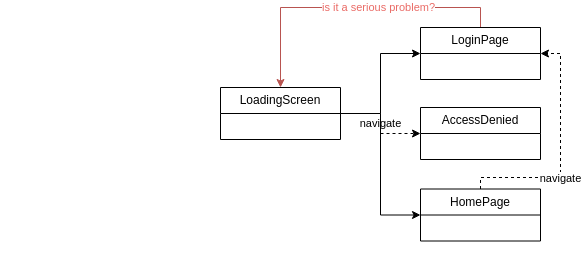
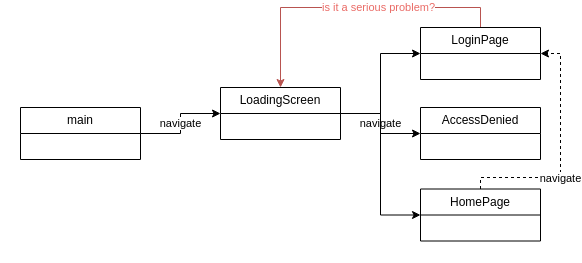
edge "main" -> "LoadingScreen": added, label "navigate"
node "main": added
edge "LoadingScreen" -> "AccessDenied": style dashed -> solid
